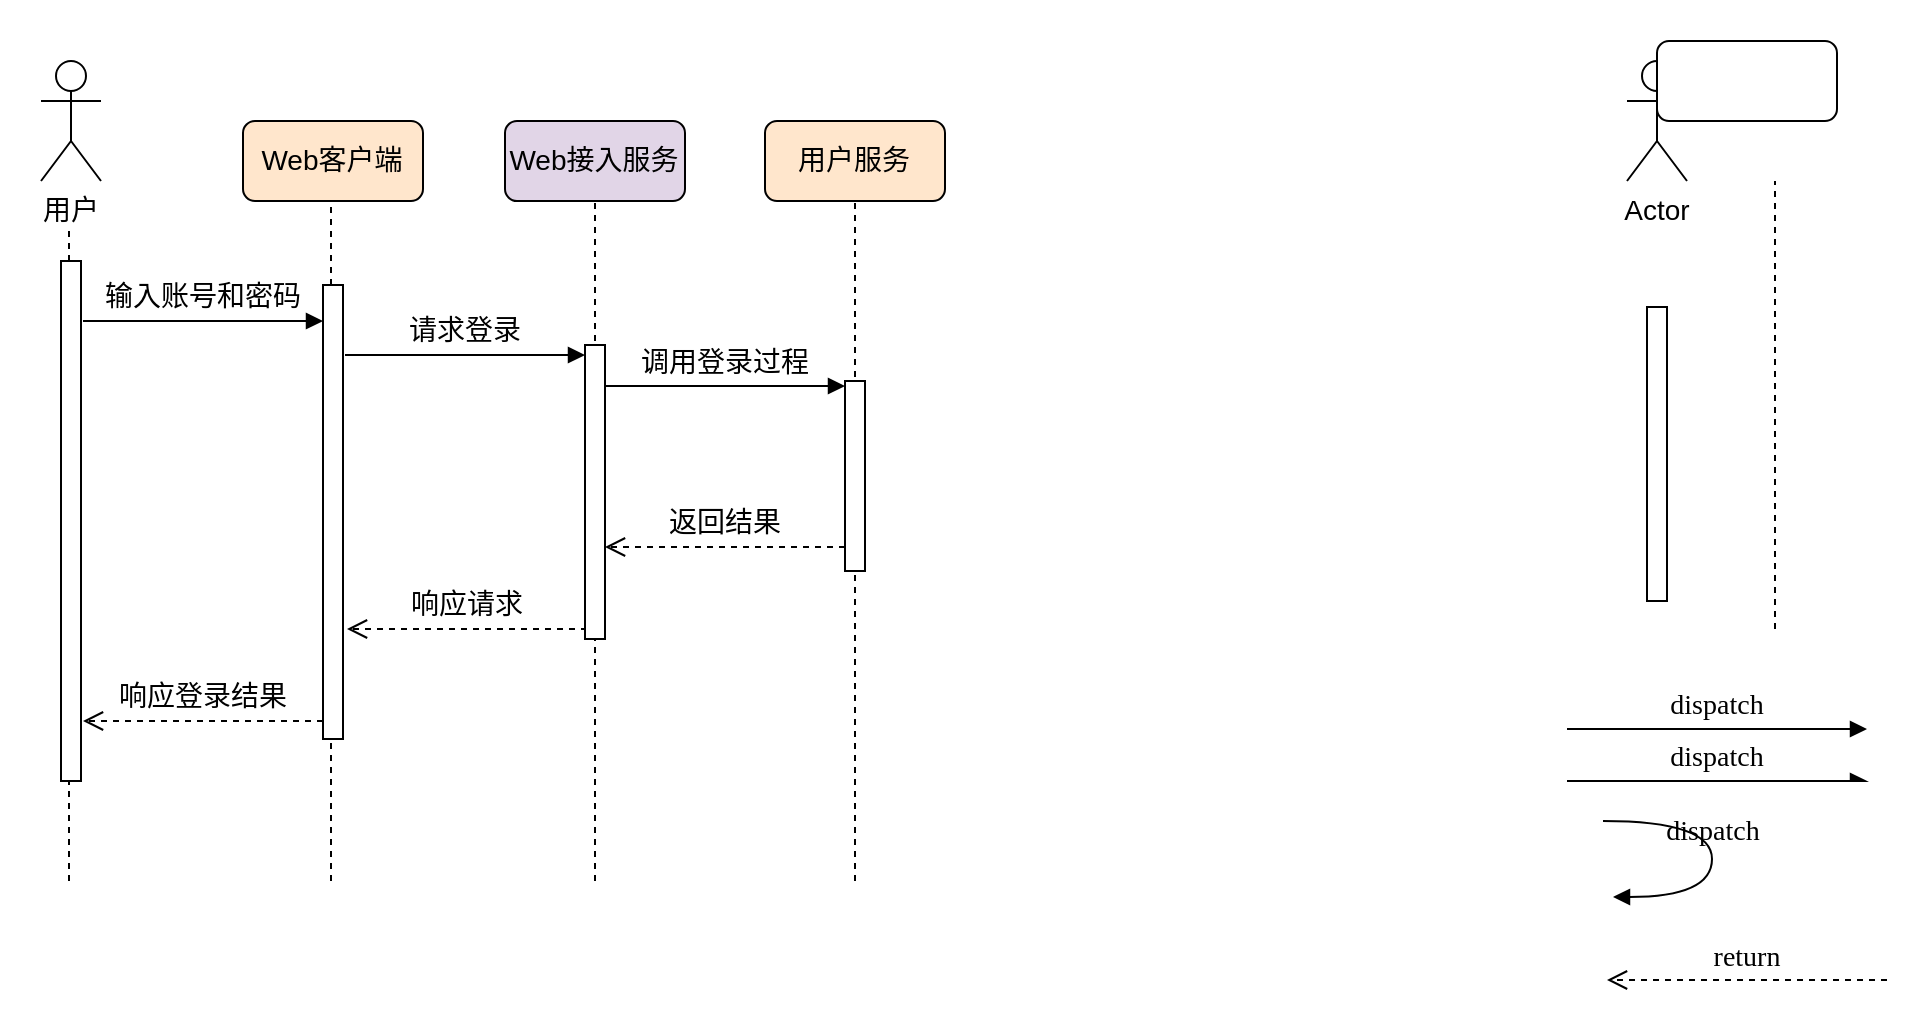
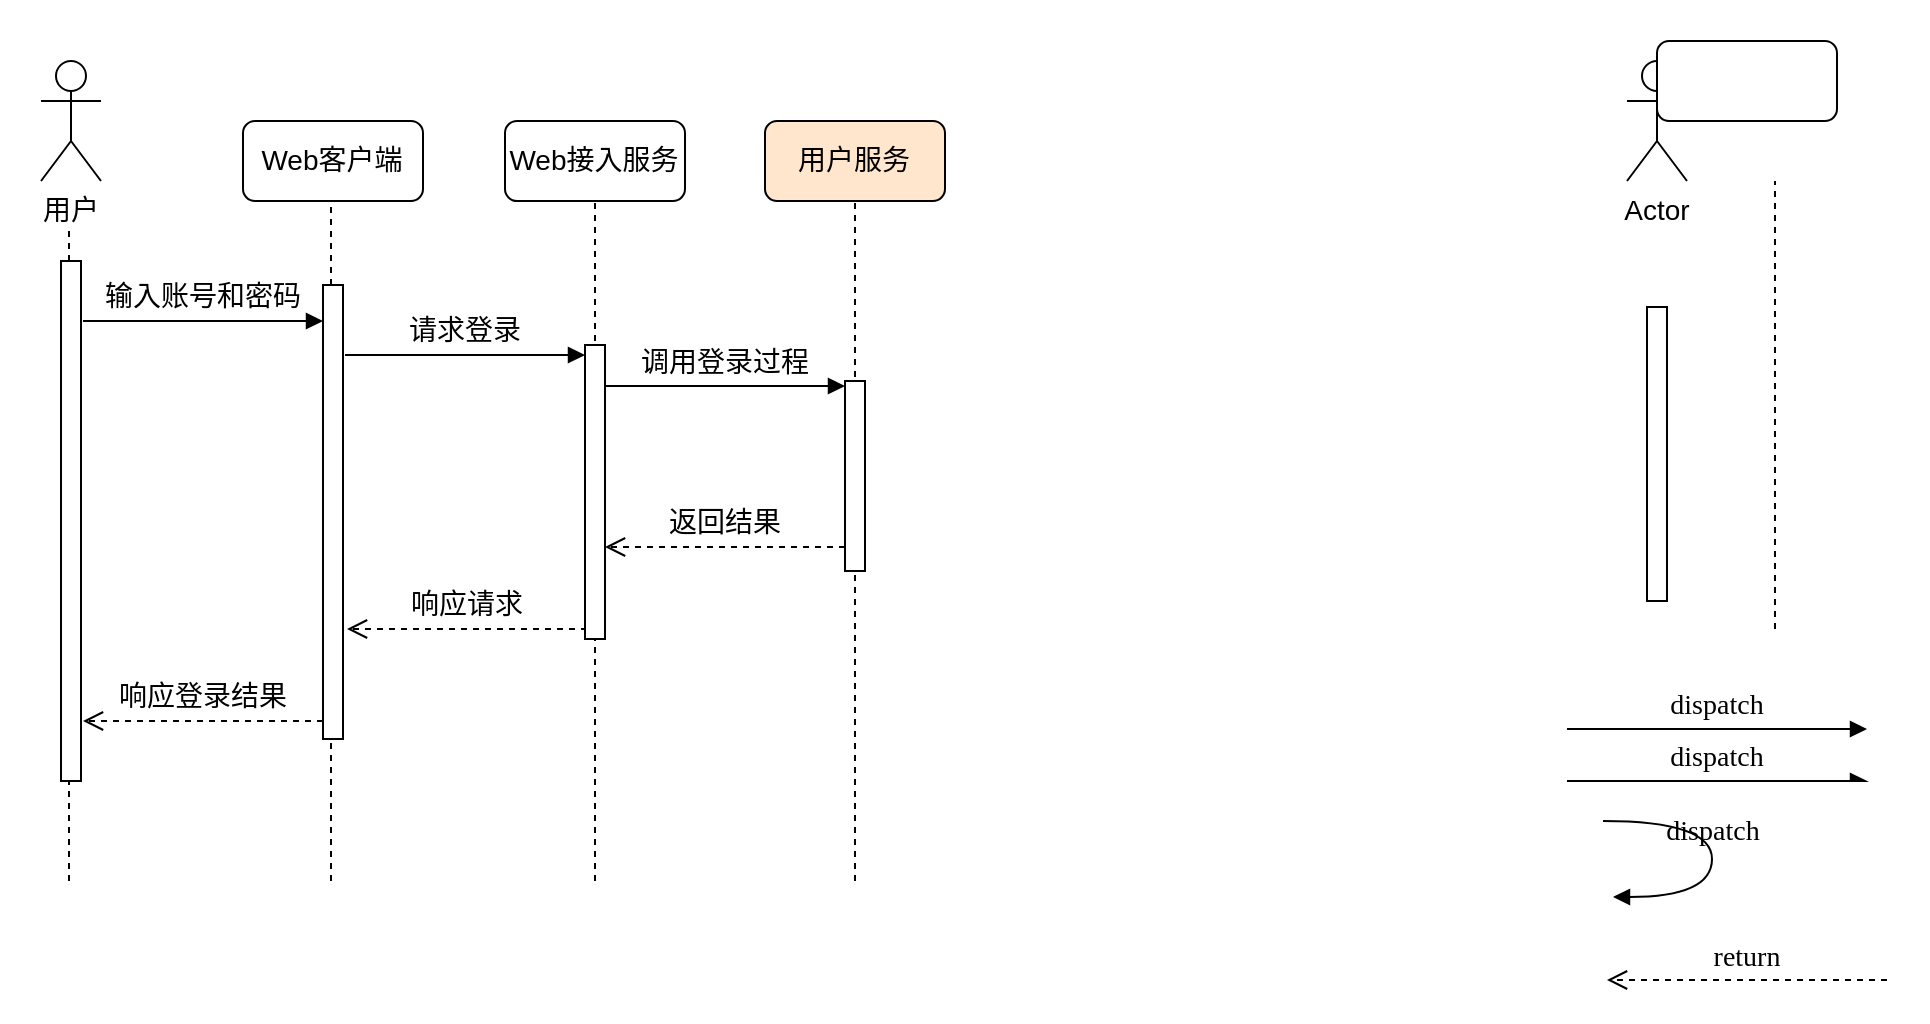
node "Web客户端": fillcolor #ffe6cc -> #ffffff
node "Web接入服务": fillcolor #e1d5e7 -> #ffffff
